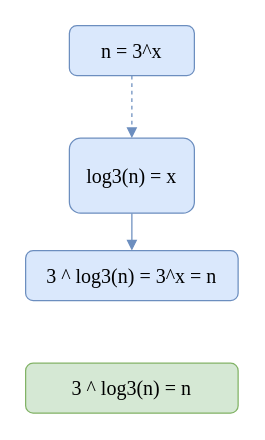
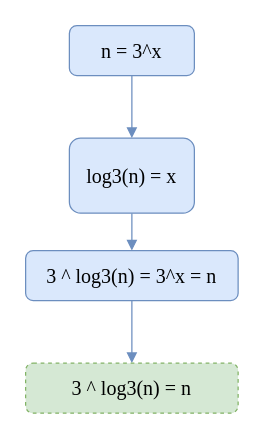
edge "n = 3^x" -> "log3(n) = x": style dashed -> solid
edge "3 ^ log3(n) = 3^x = n" -> "3 ^ log3(n) = n": added
node "3 ^ log3(n) = n": style solid -> dashed
